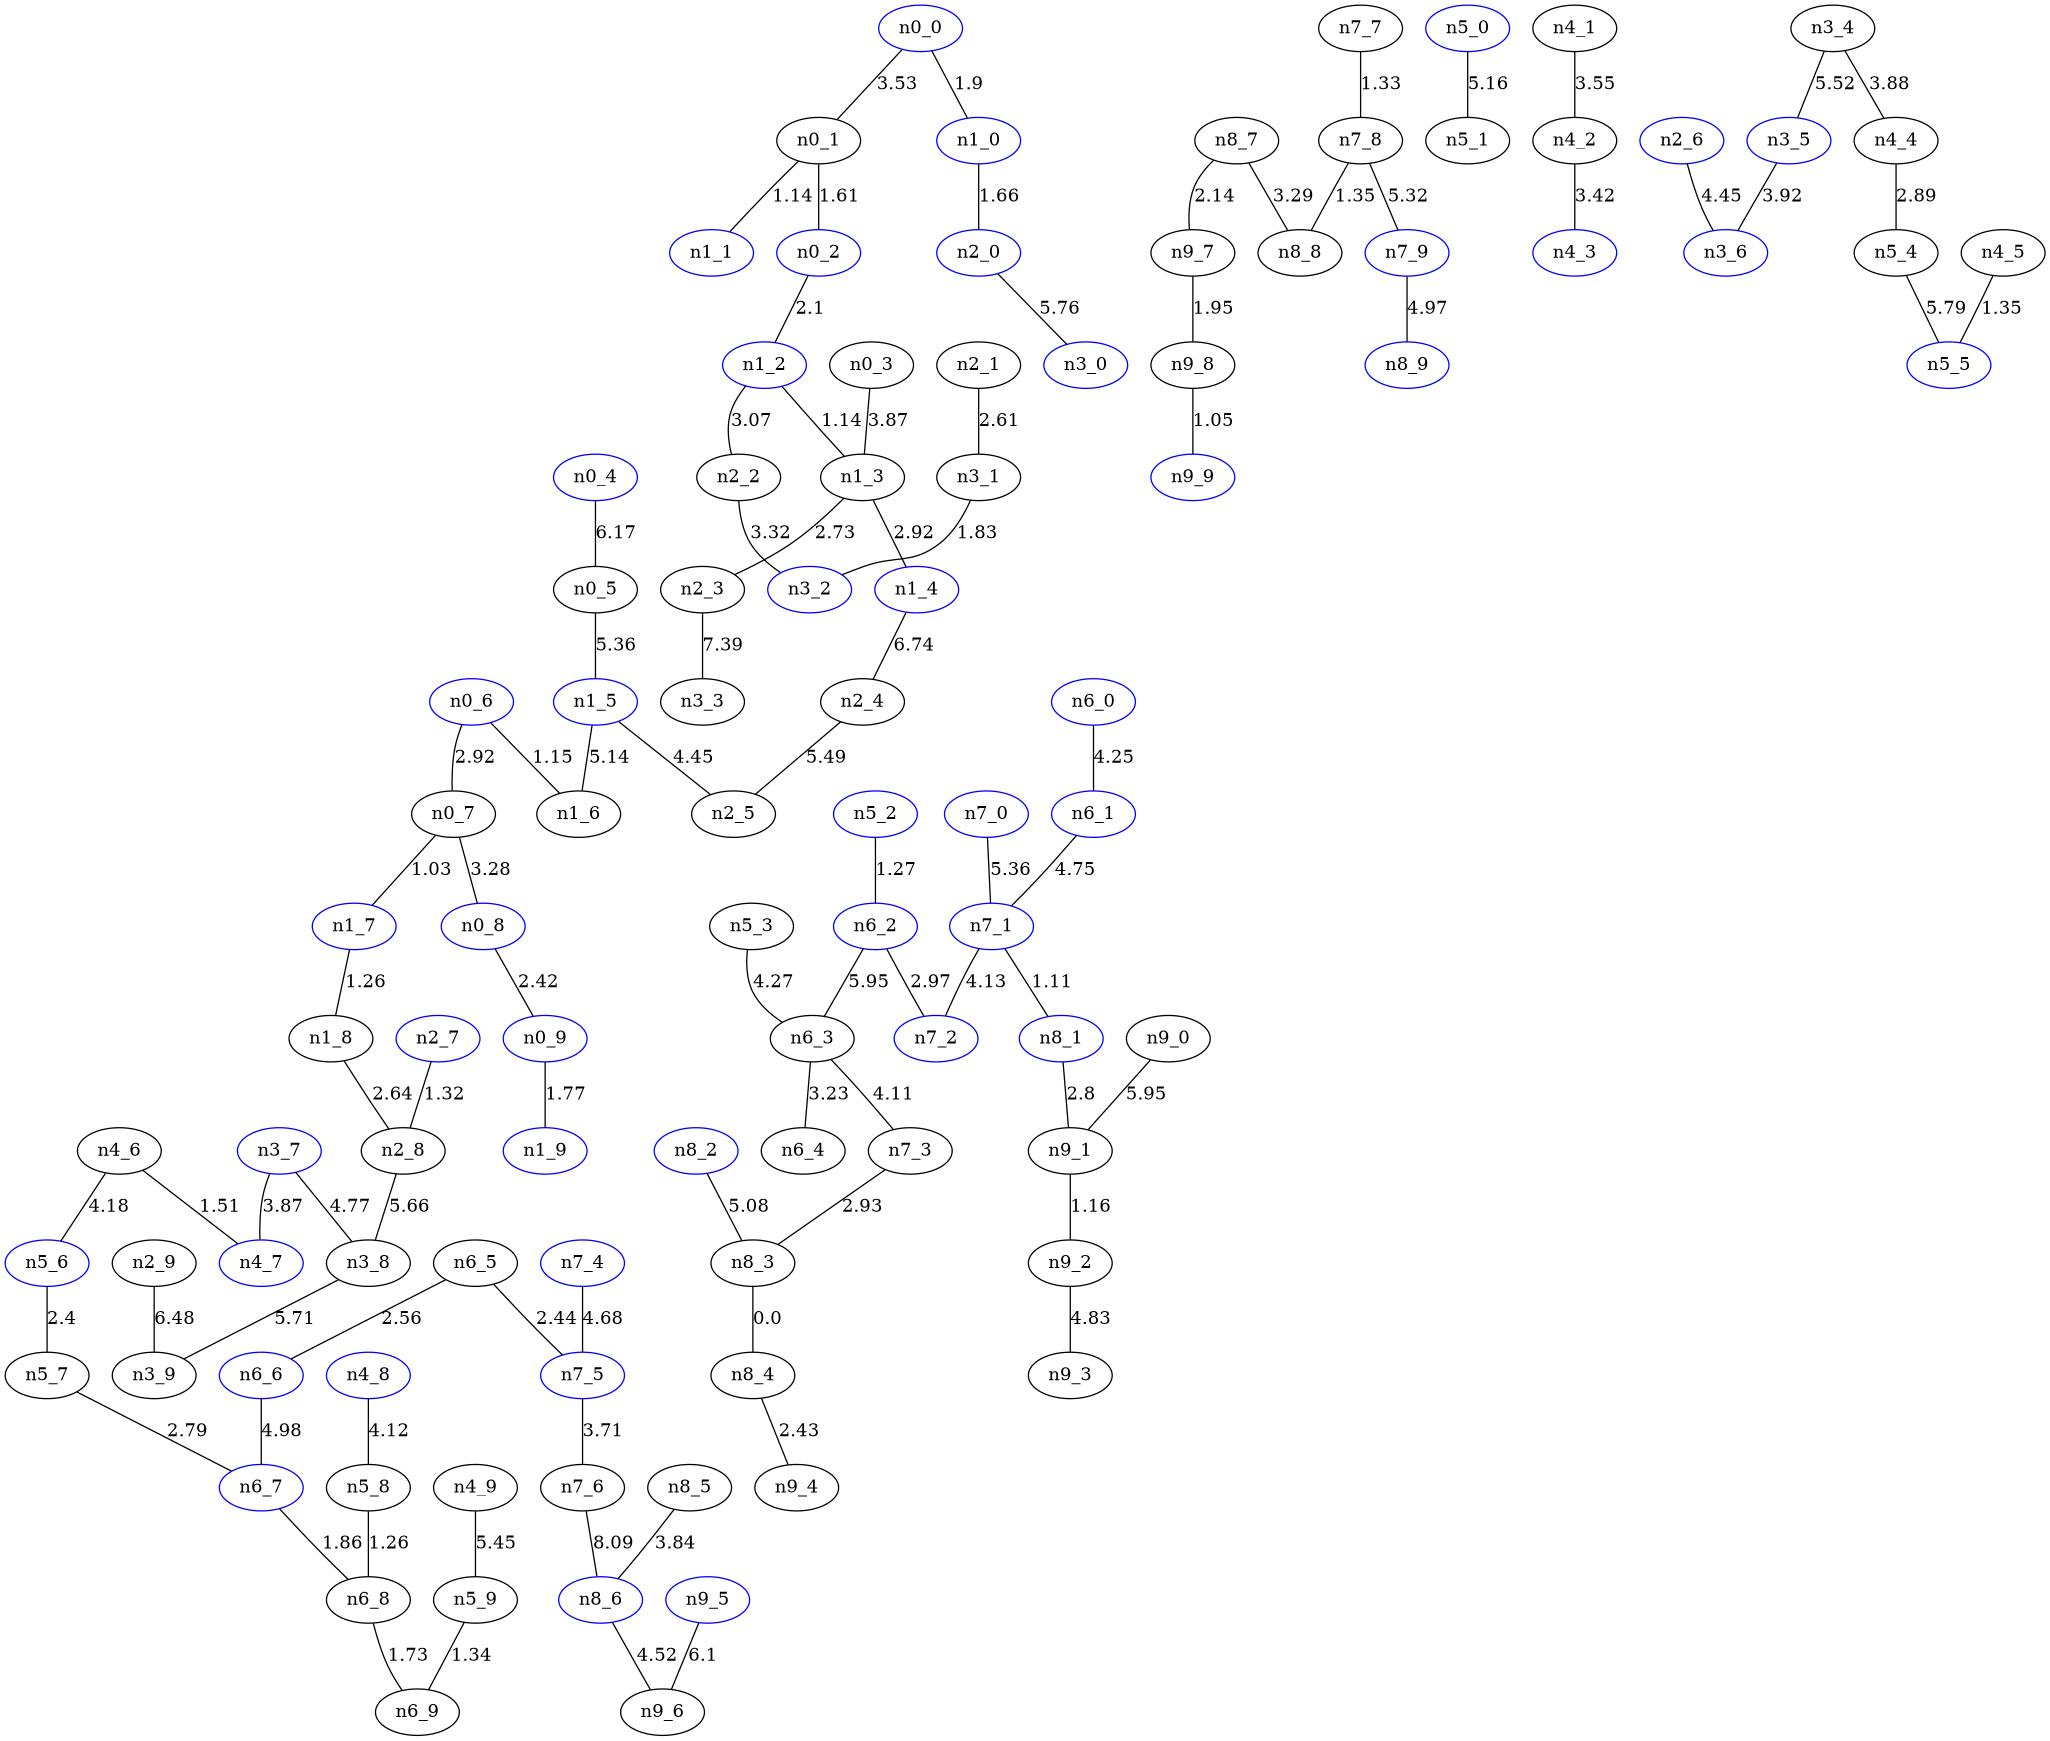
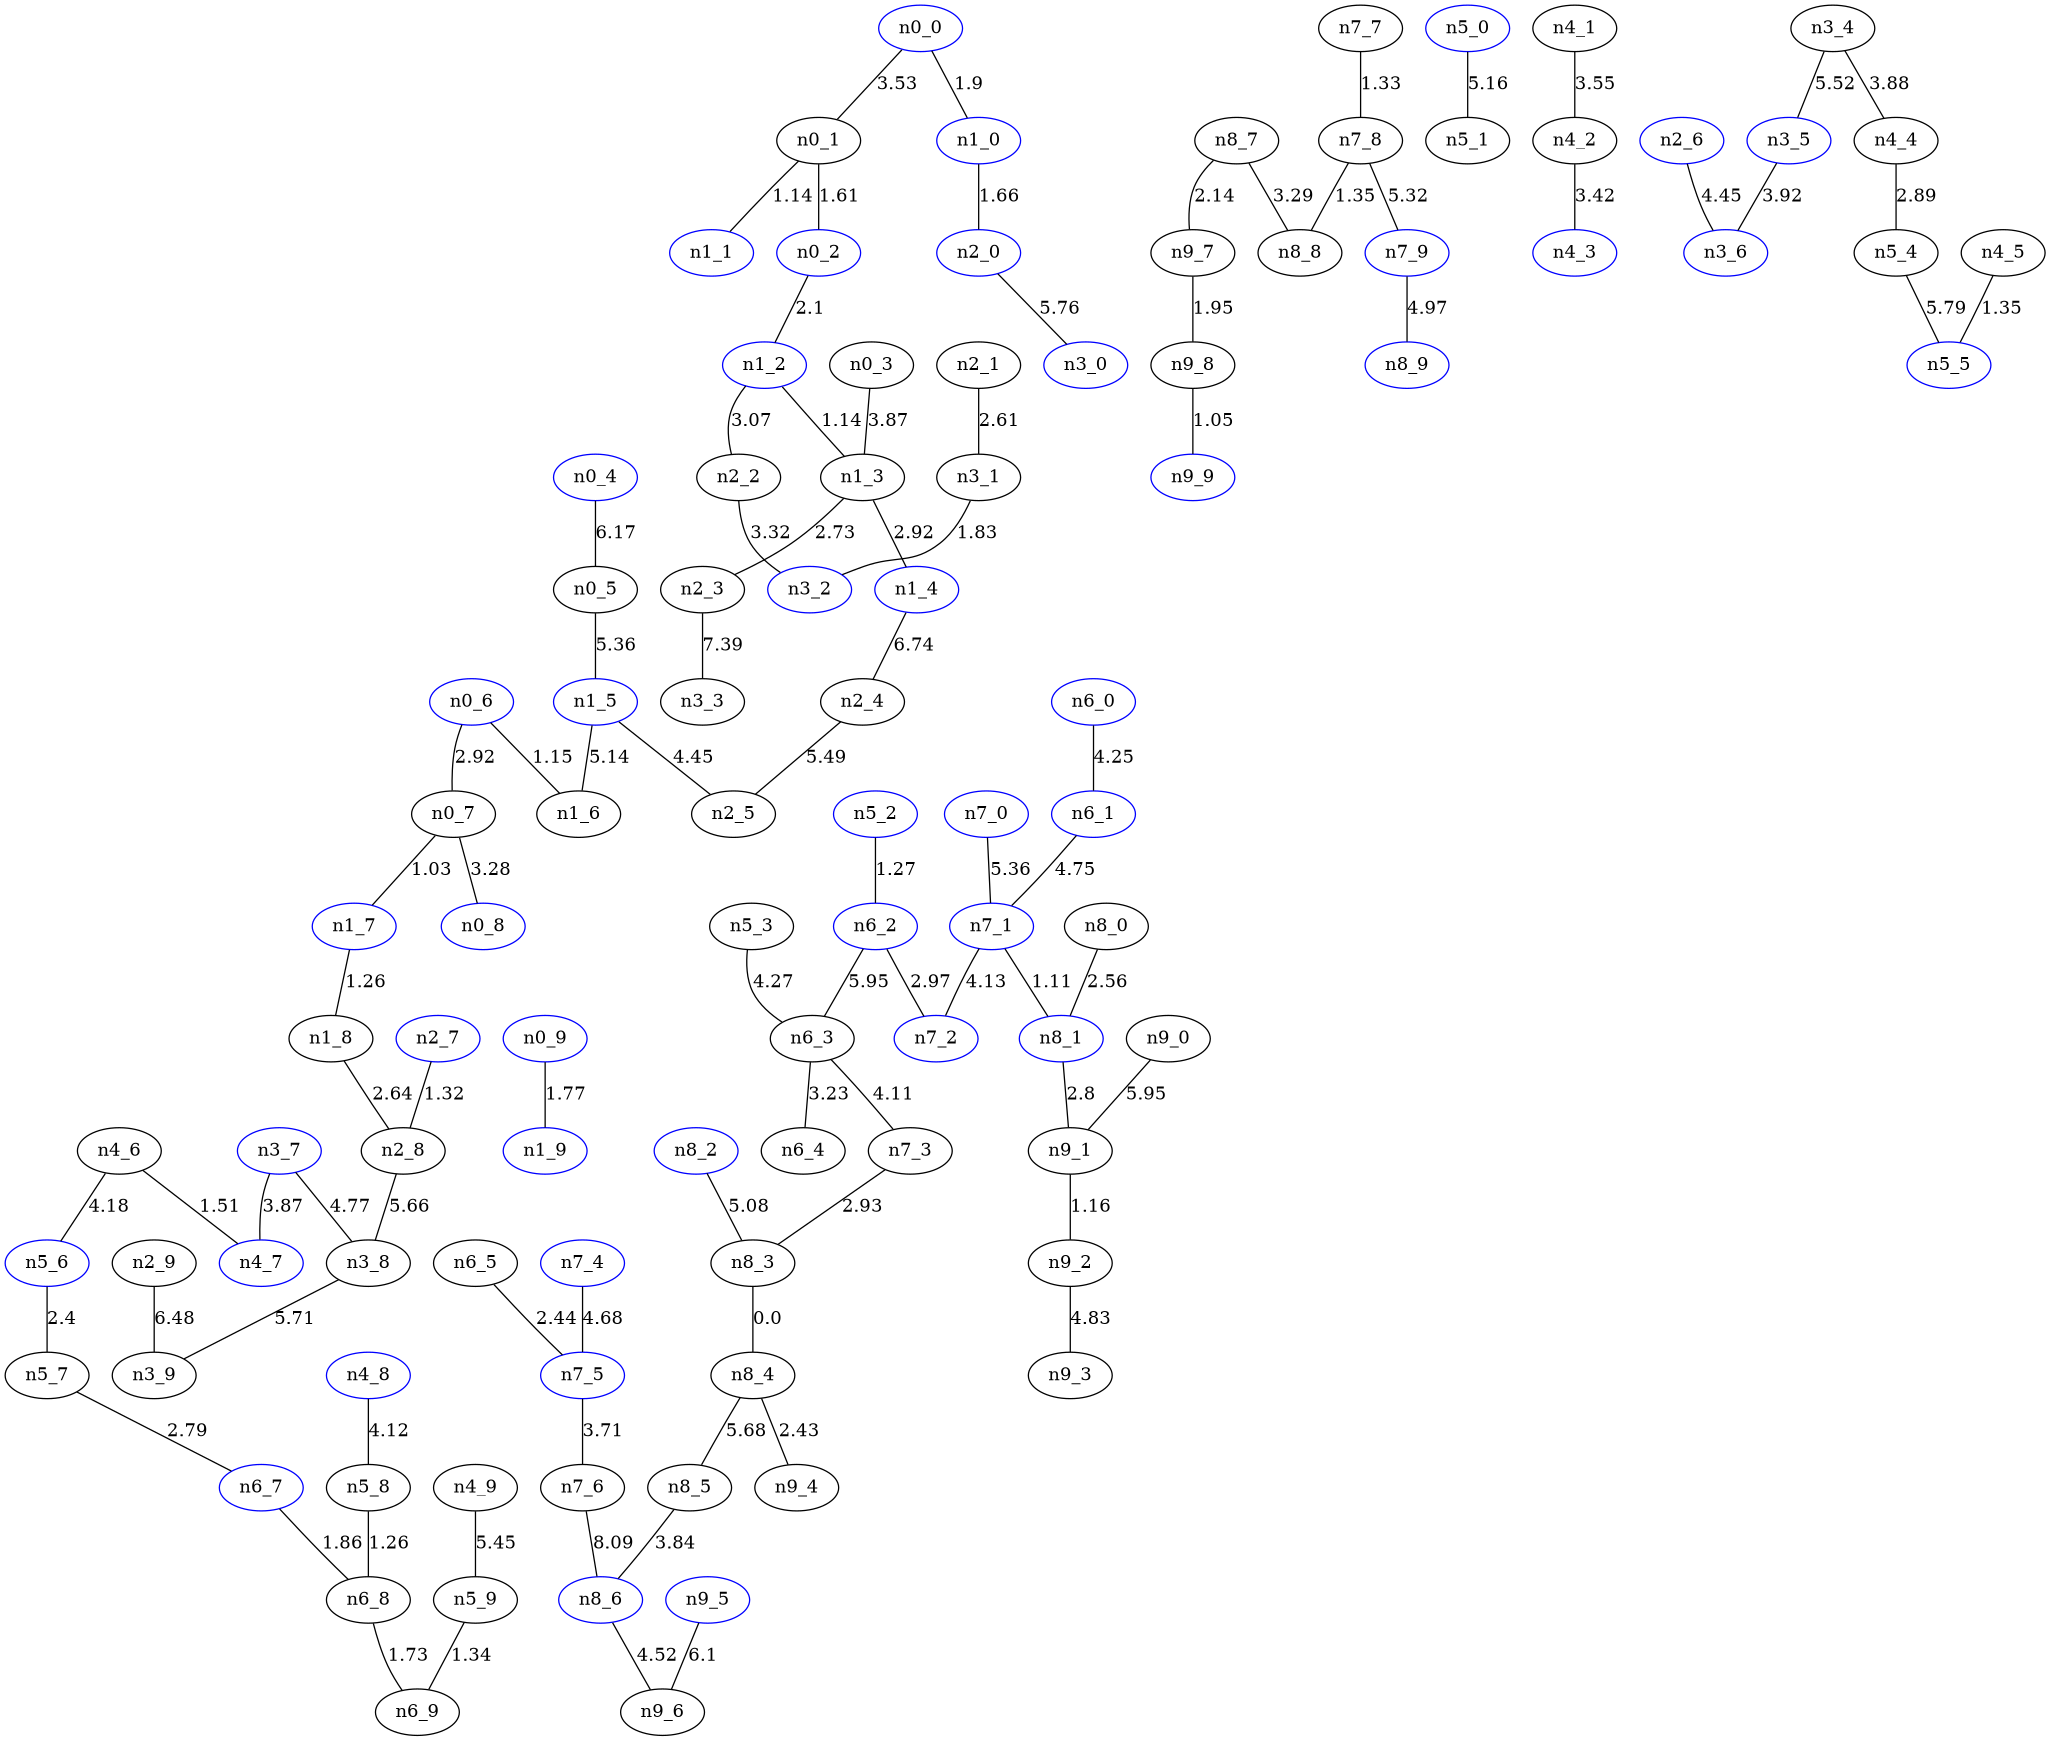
node "n8_0": added
edge "n0_8" -- "n0_9": removed, label "2.42"
node "n6_6": removed
edge "n8_4" -- "n8_5": added, label "5.68"
